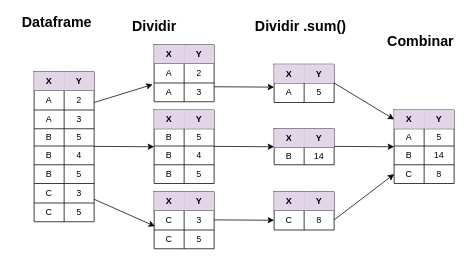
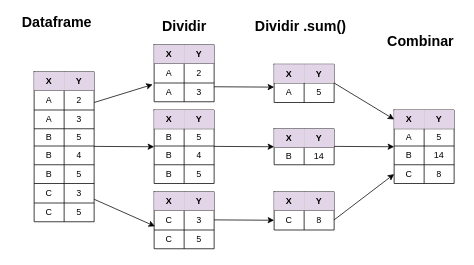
node "Dividir": moved (154, 27) -> (184, 27)
